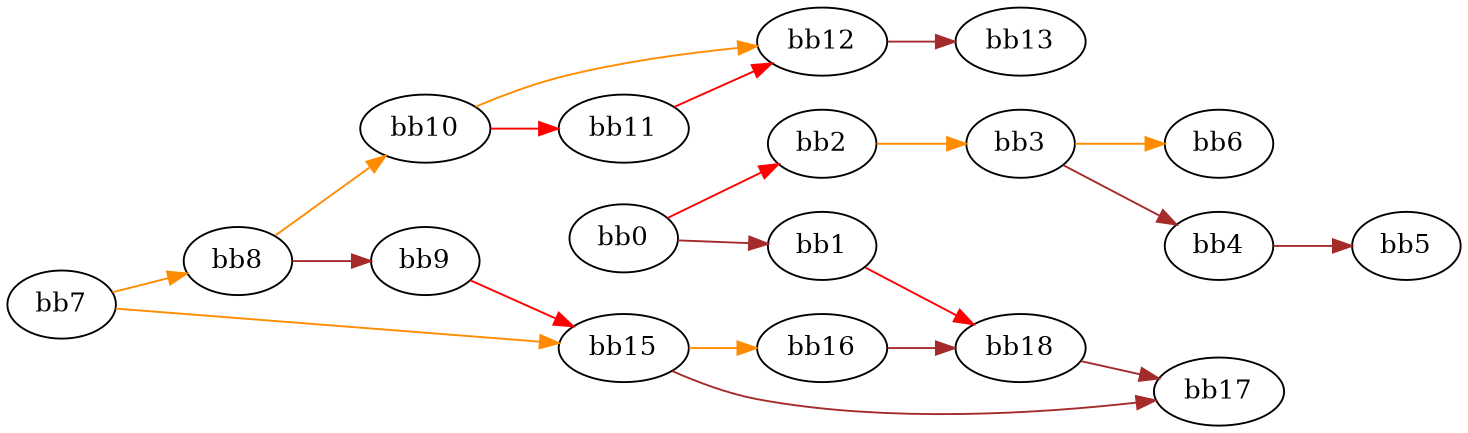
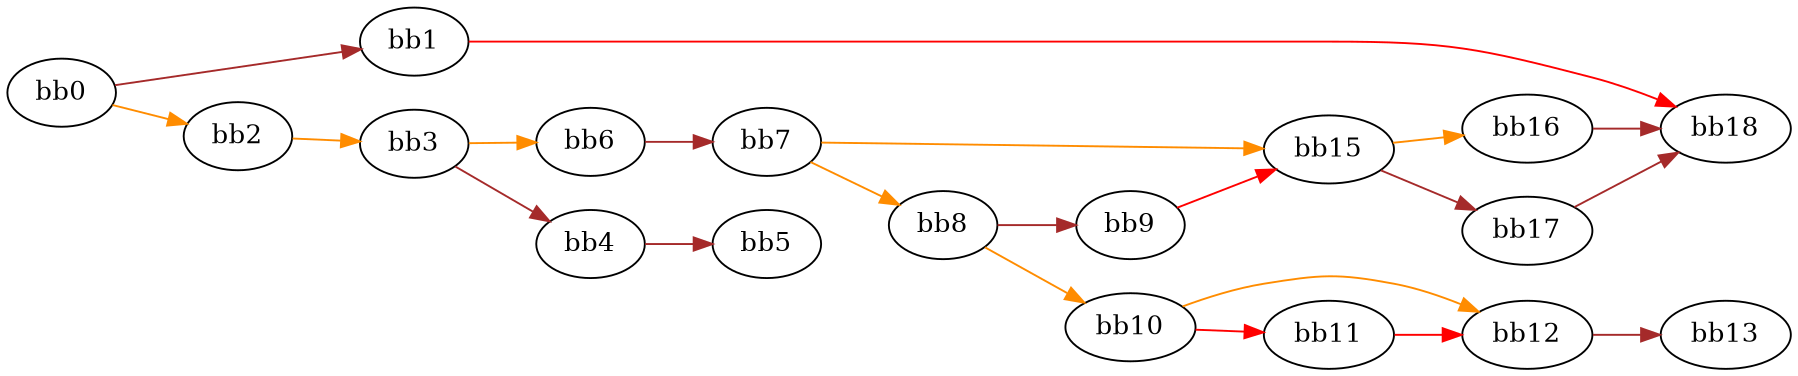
edge "bb6" -> "bb7": added
edge "bb0" -> "bb2": color red -> darkorange
edge "bb18" -> "bb17": reversed
